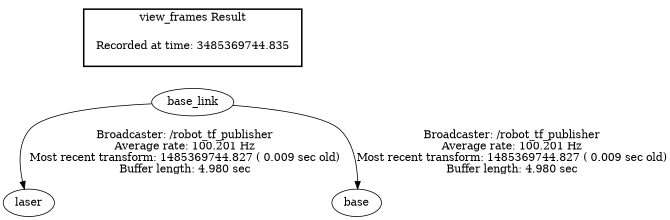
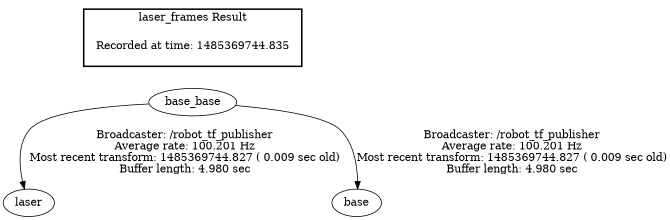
cluster "view_frames Result": label "view_frames Result" -> "laser_frames Result"
node "Recorded at time: 3485369744.835": label "Recorded at time: 3485369744.835" -> "Recorded at time: 1485369744.835"
node "base_link": label "base_link" -> "base_base"
